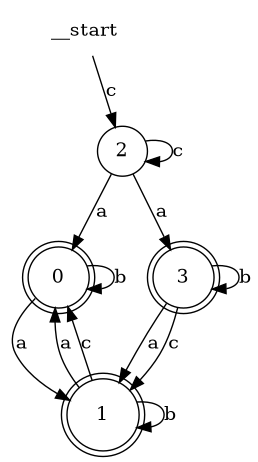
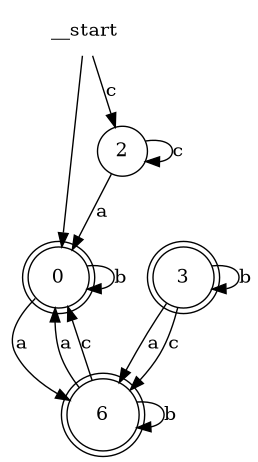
edge "__start" -> "0": added
edge "2" -> "3": removed, label "a"
node "1": label "1" -> "6"
